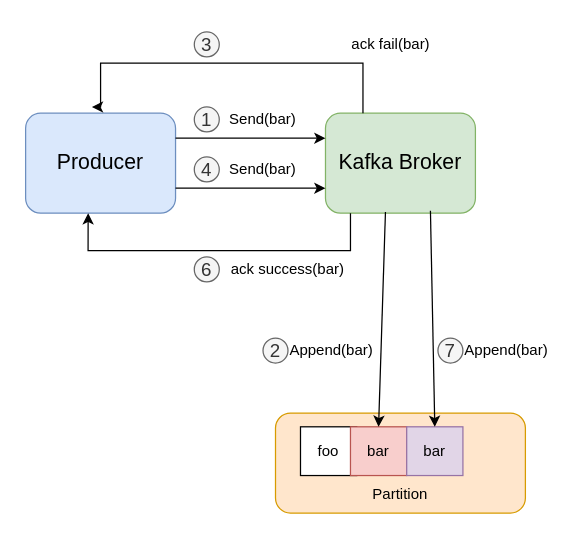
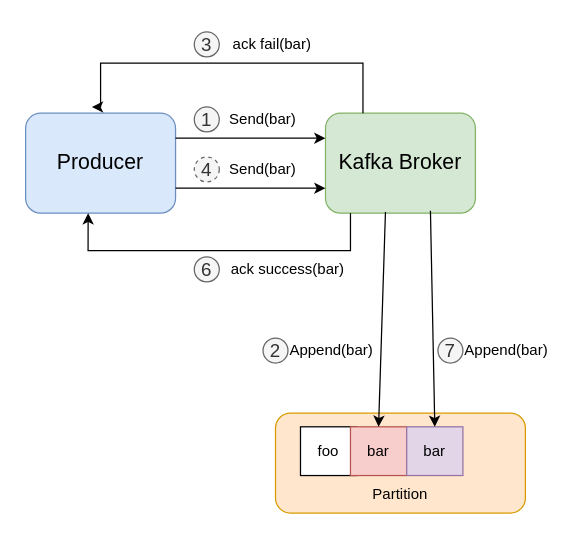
node "ack fail(bar)": moved (391, 44) -> (273, 44)
node "4": style solid -> dashed
